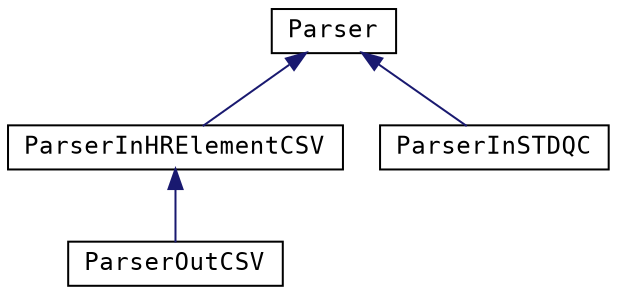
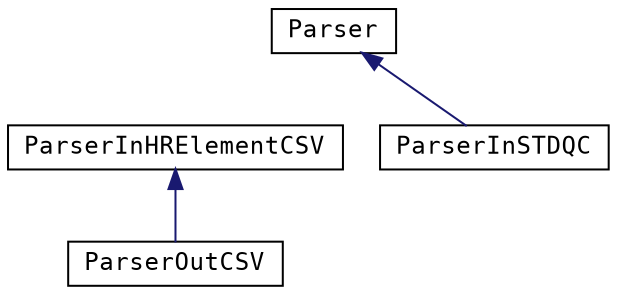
edge "ParserInHRElementCSV" -> "Parser": removed
